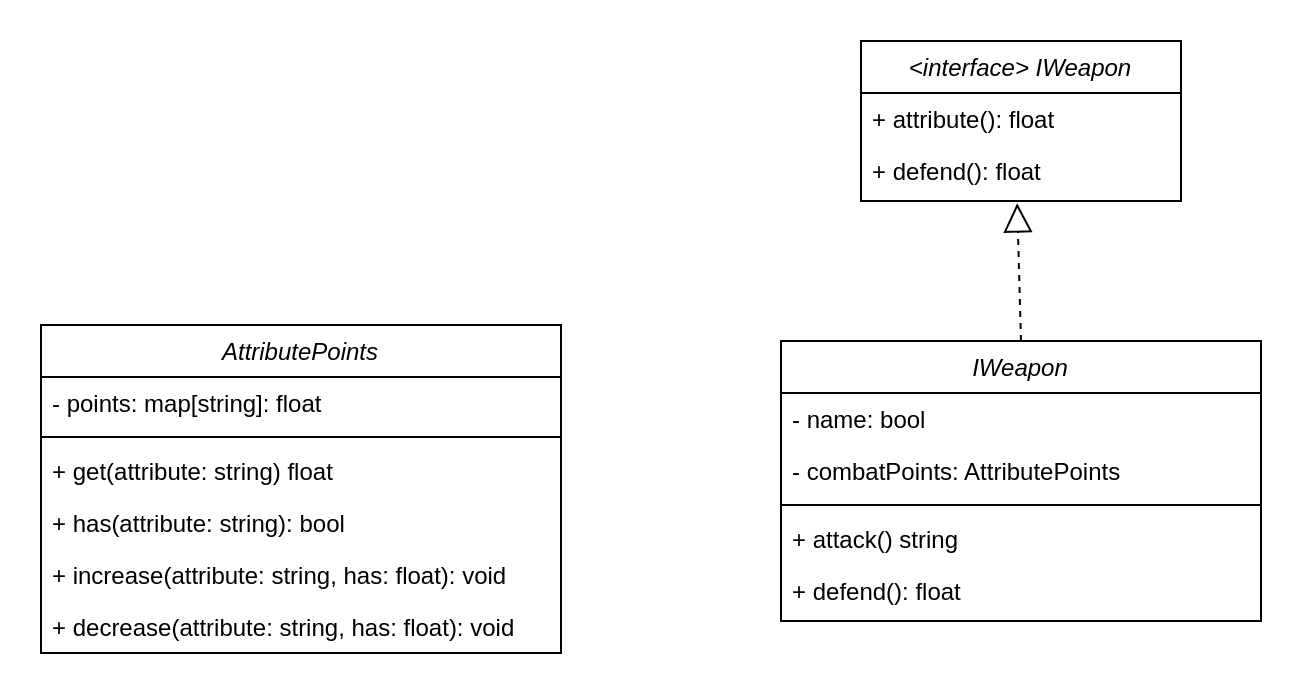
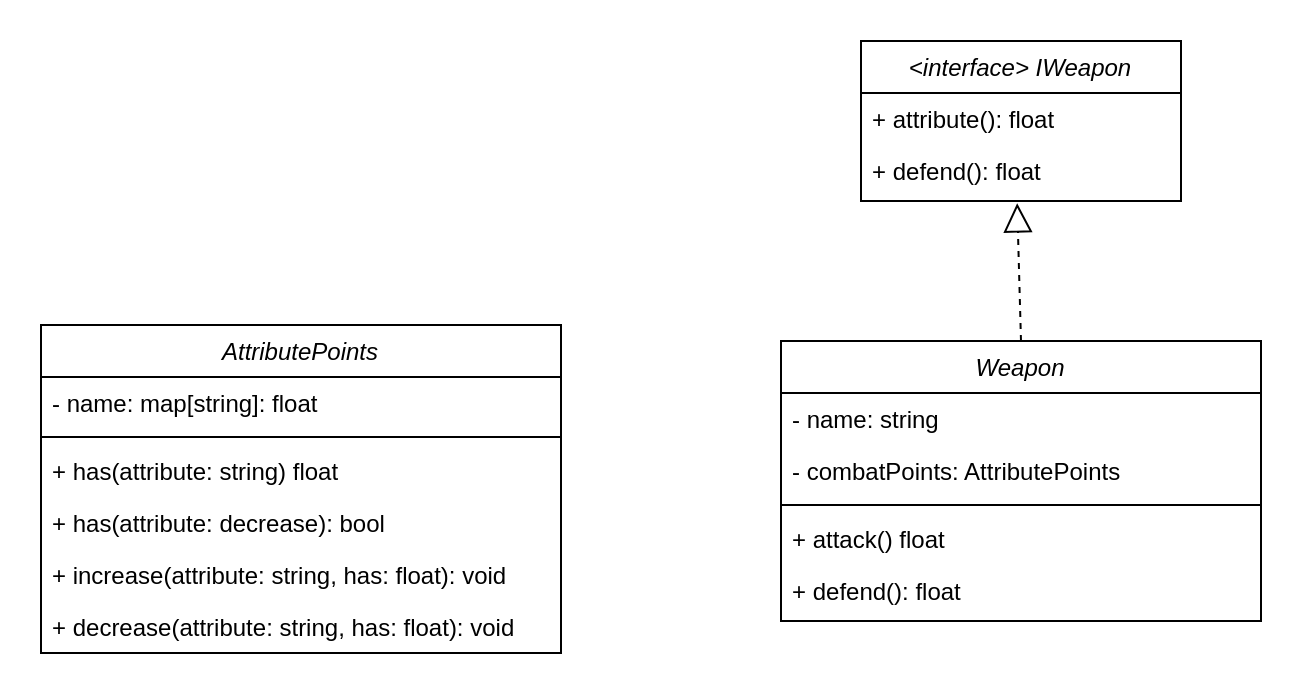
node "IWeapon": label "IWeapon" -> "Weapon"
node "- points: map[string]: float": label "- points: map[string]: float" -> "- name: map[string]: float"
node "- name: bool": label "- name: bool" -> "- name: string"
node "+ get(attribute: string) float": label "+ get(attribute: string) float" -> "+ has(attribute: string) float"
node "+ has(attribute: string): bool": label "+ has(attribute: string): bool" -> "+ has(attribute: decrease): bool"
node "+ attack() string": label "+ attack() string" -> "+ attack() float"
